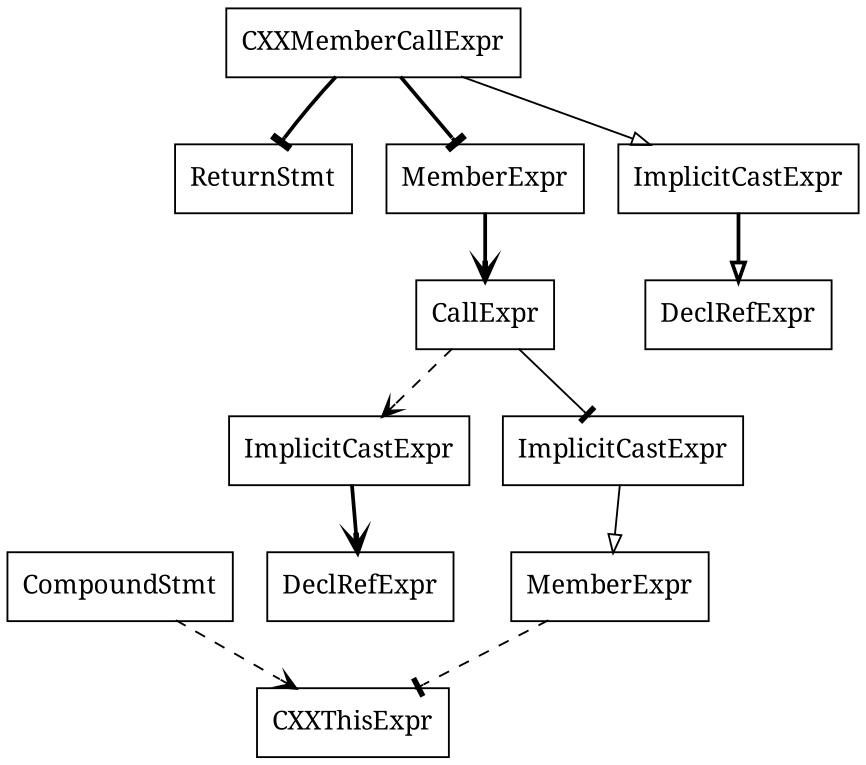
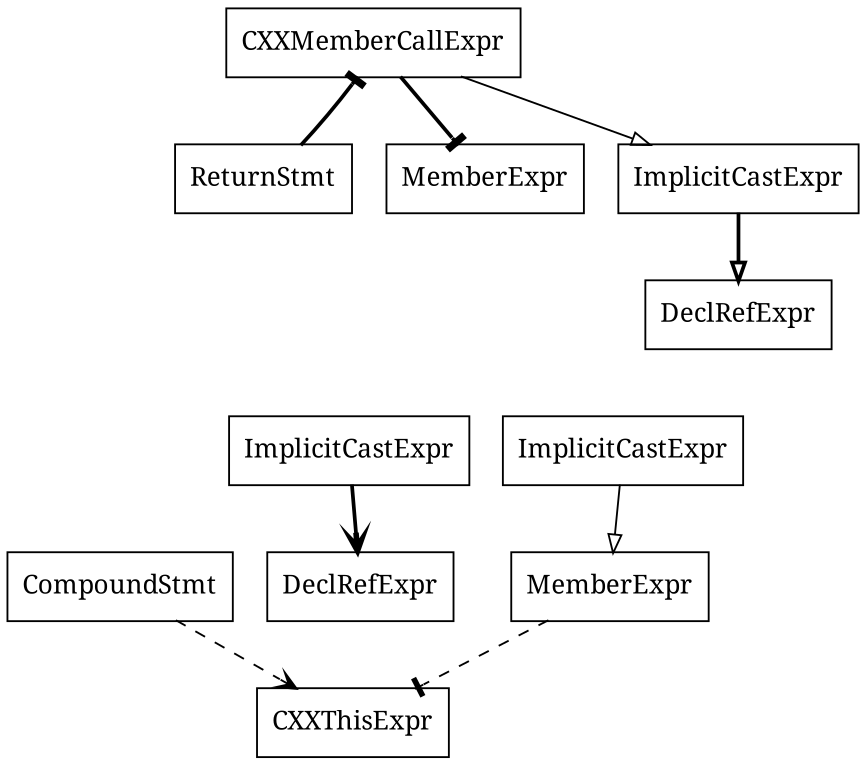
edge "CXXMemberCallExpr" -> "ReturnStmt": reversed
node "CallExpr": removed
